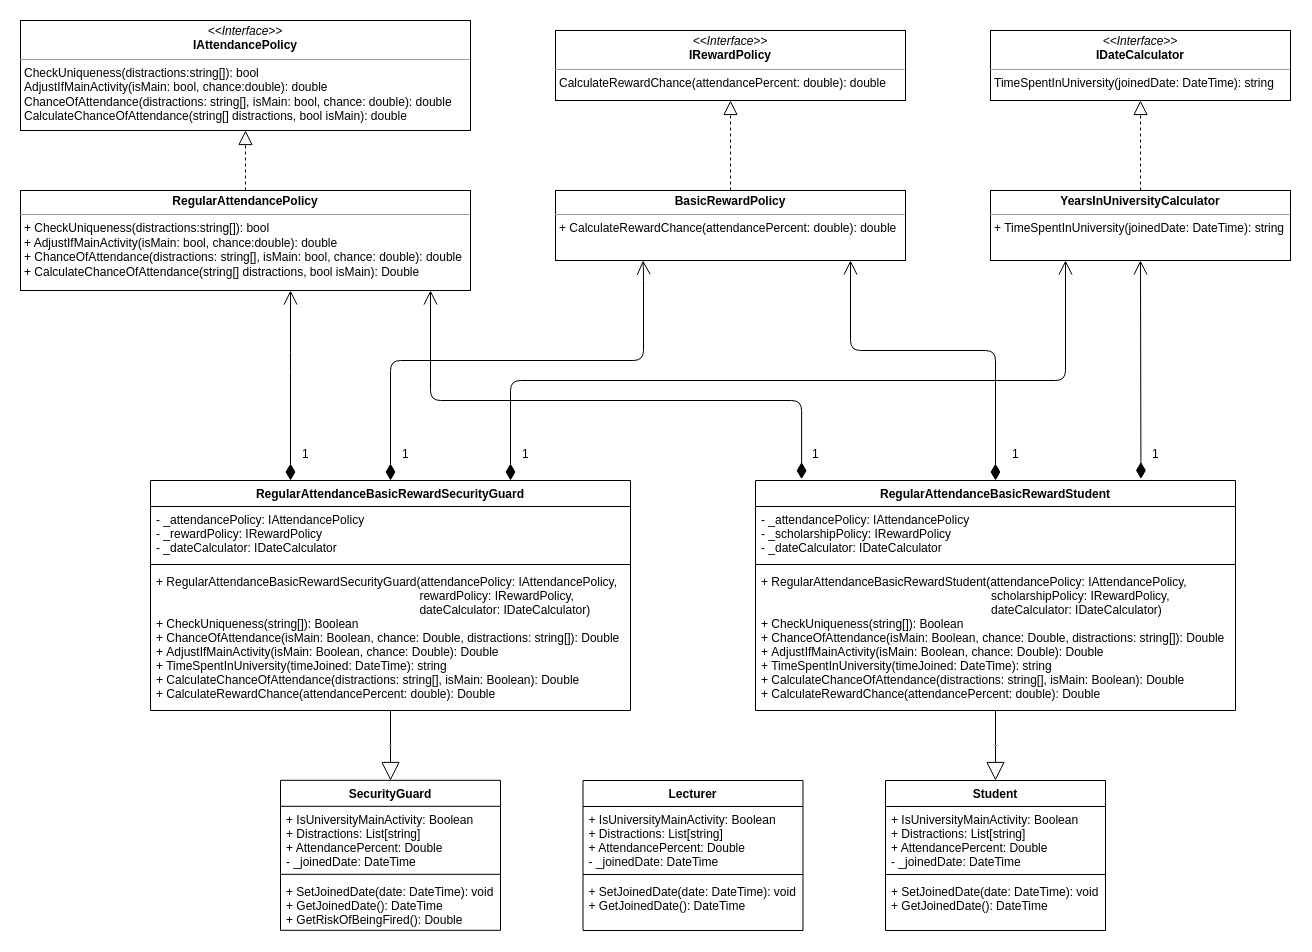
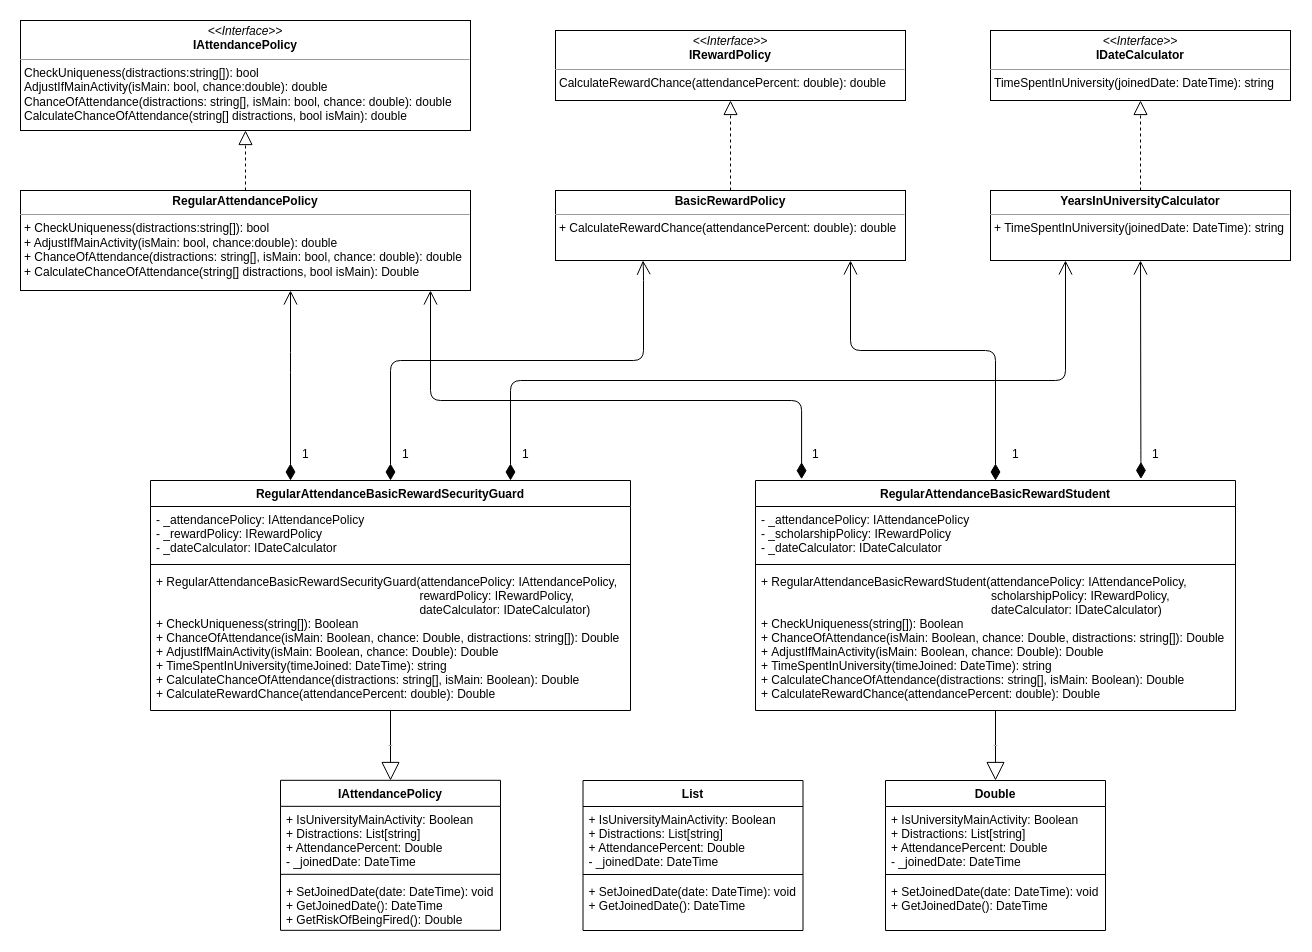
node "SecurityGuard": label "SecurityGuard" -> "IAttendancePolicy"
node "Lecturer": label "Lecturer" -> "List"
node "Student": label "Student" -> "Double"
